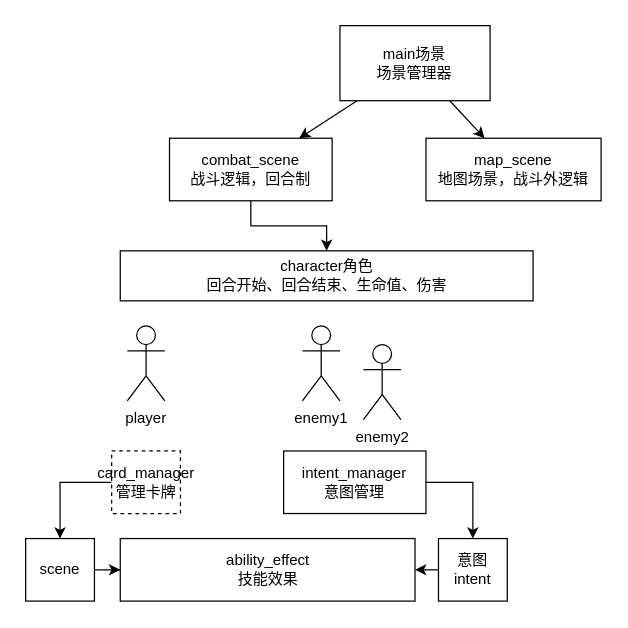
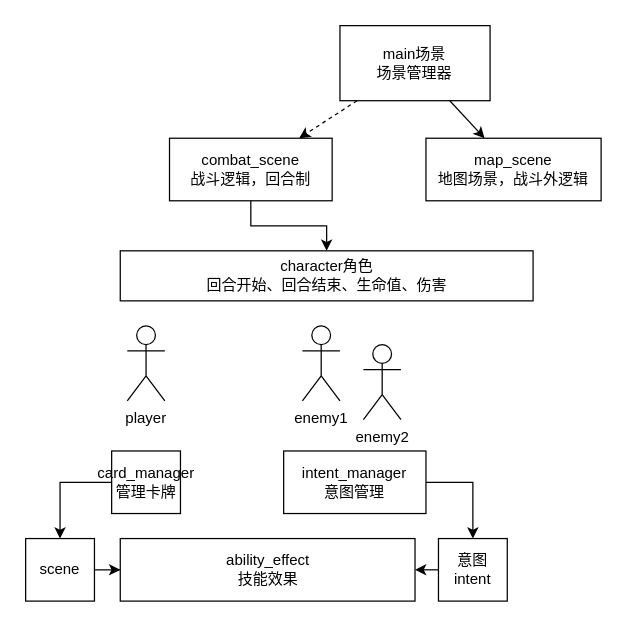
edge "main场景 场景管理器" -> "combat_scene 战斗逻辑，回合制": style solid -> dashed
node "card_manager 管理卡牌": style dashed -> solid
